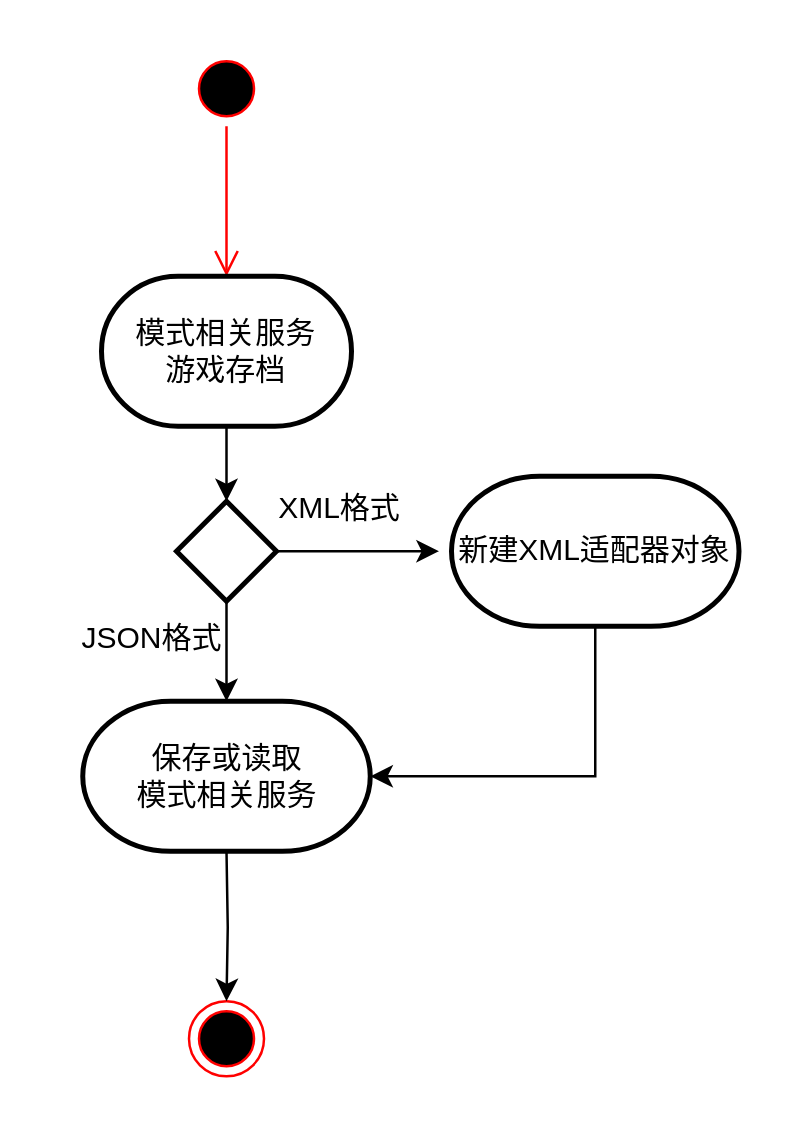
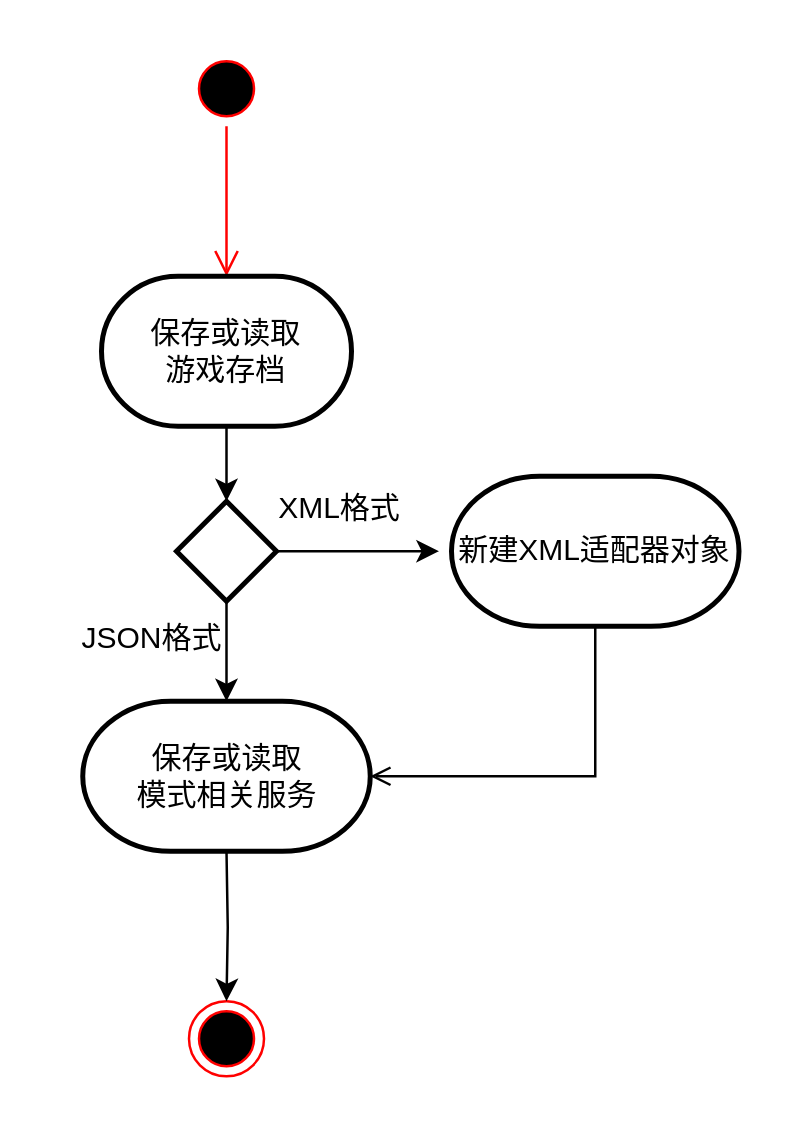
node "模式相关服务 游戏存档": label "模式相关服务 游戏存档" -> "保存或读取 游戏存档"
edge "新建XML适配器对象" -> "保存或读取 模式相关服务": arrowhead classic -> open
